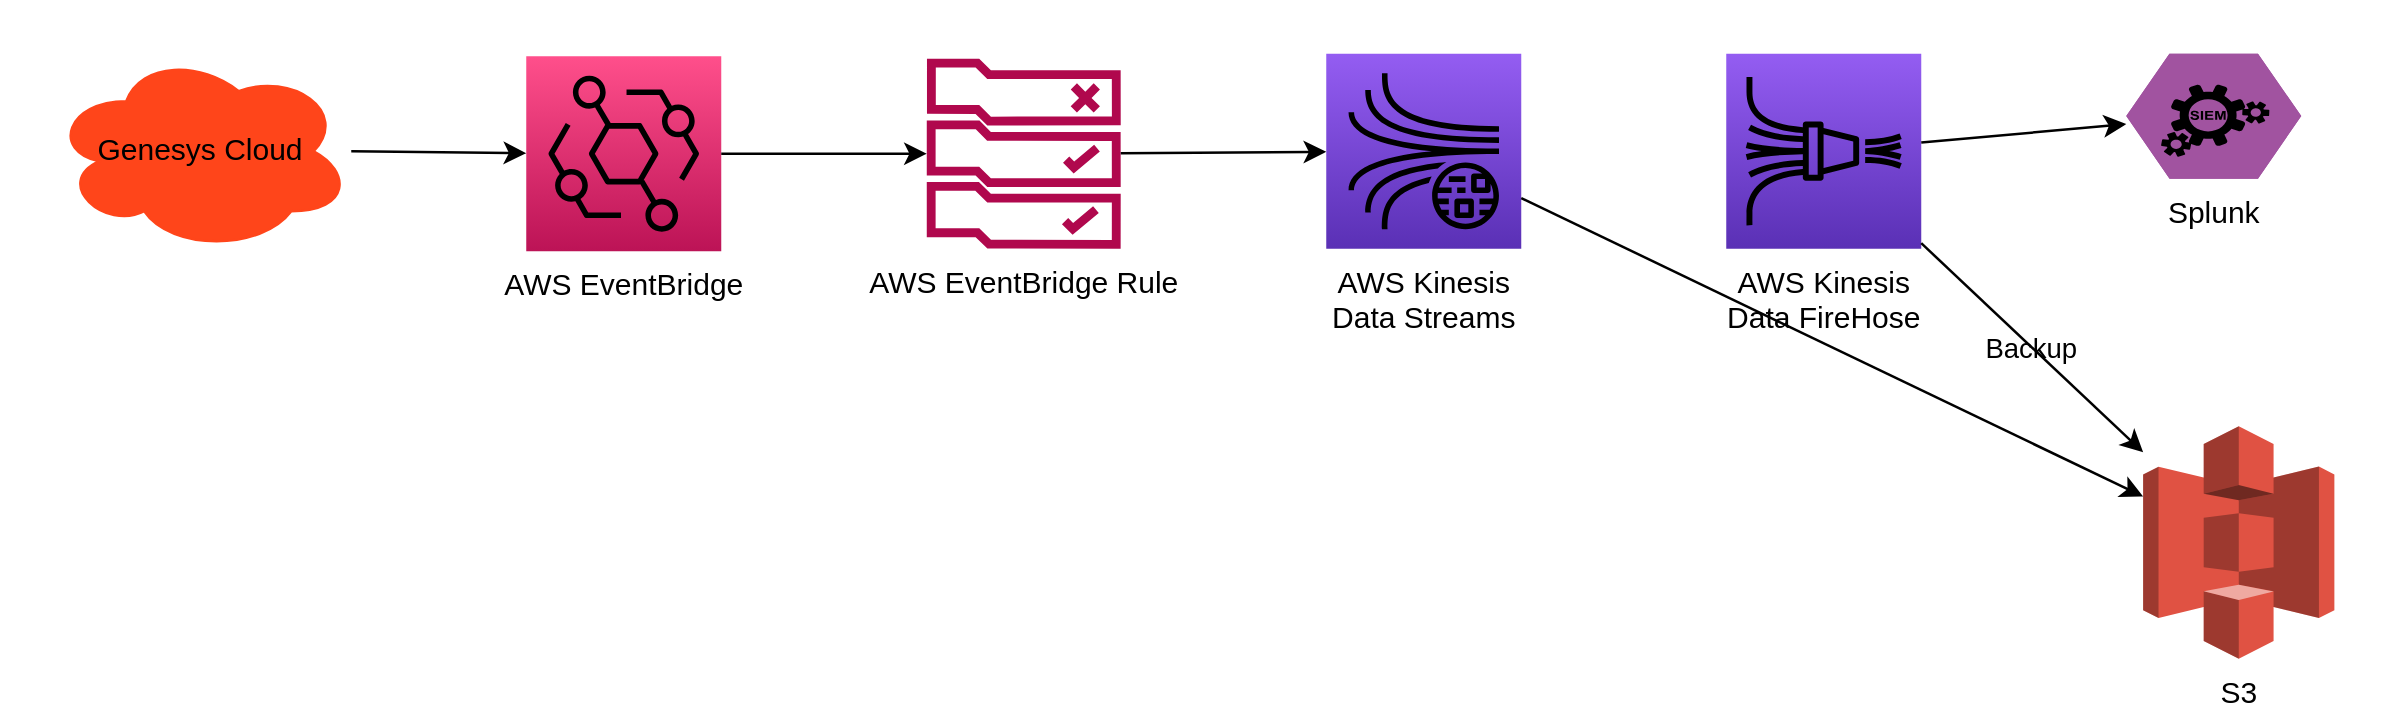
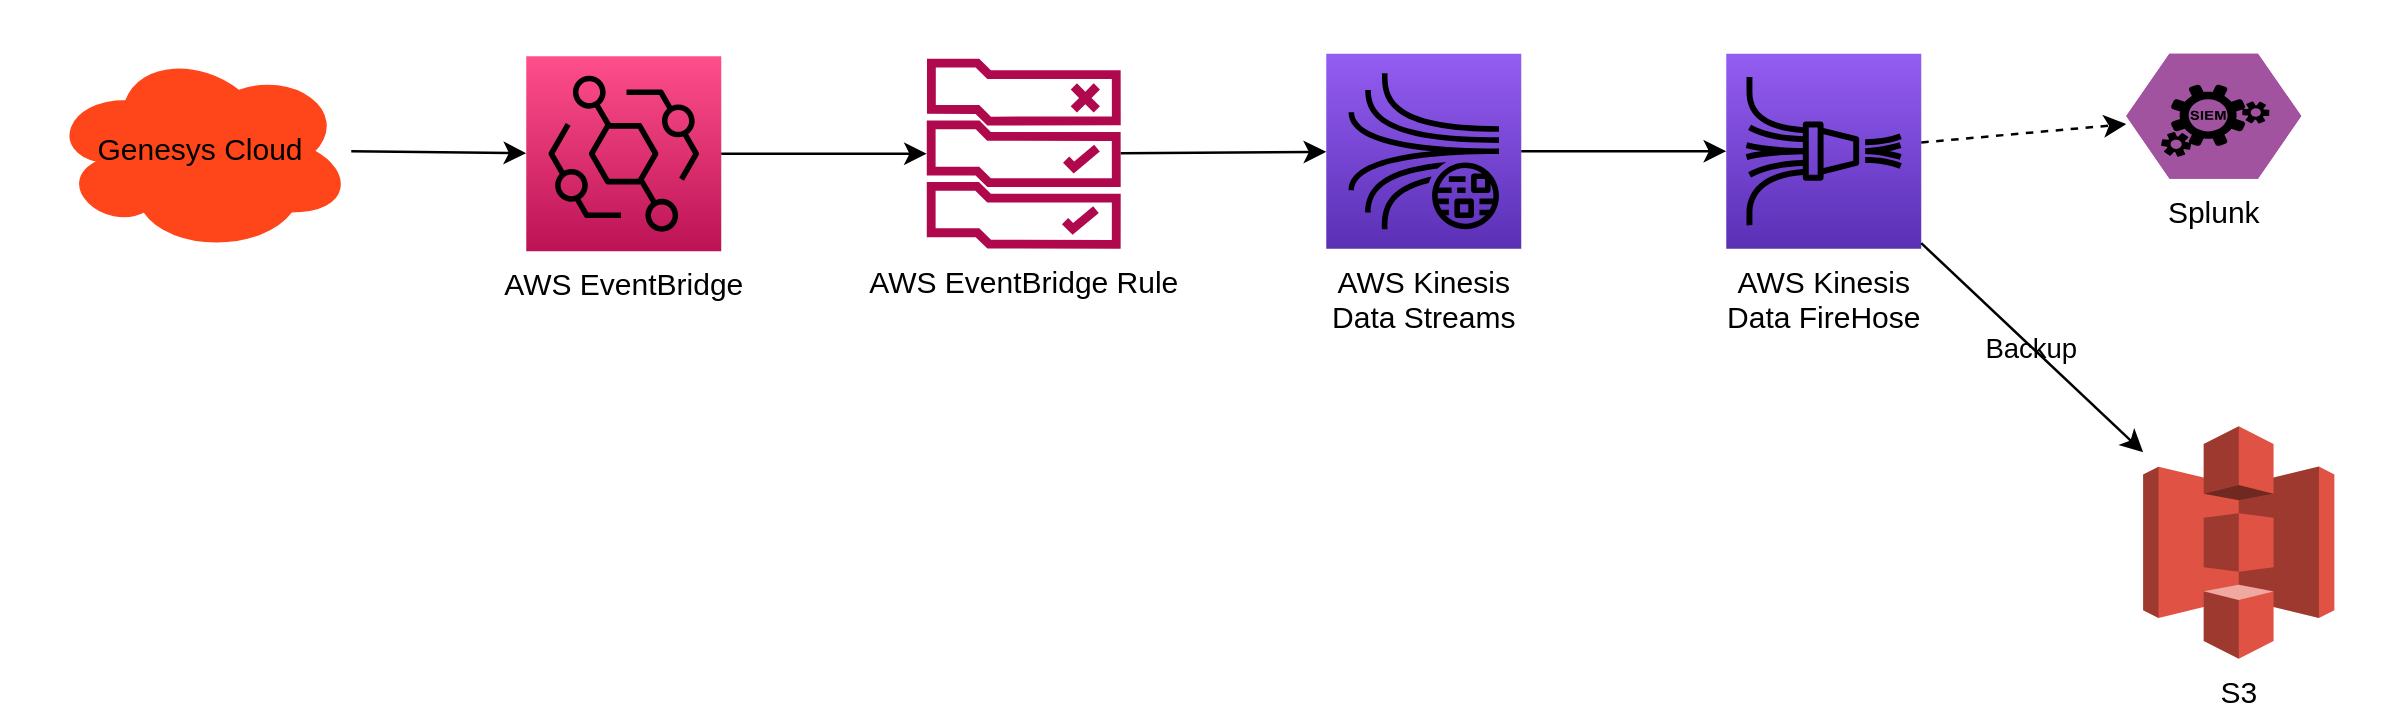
edge "AWS Kinesis Data FireHose" -> "Splunk": style solid -> dashed
edge "AWS Kinesis Data Streams" -> "S3": now "AWS Kinesis Data Streams" -> "AWS Kinesis Data FireHose"
